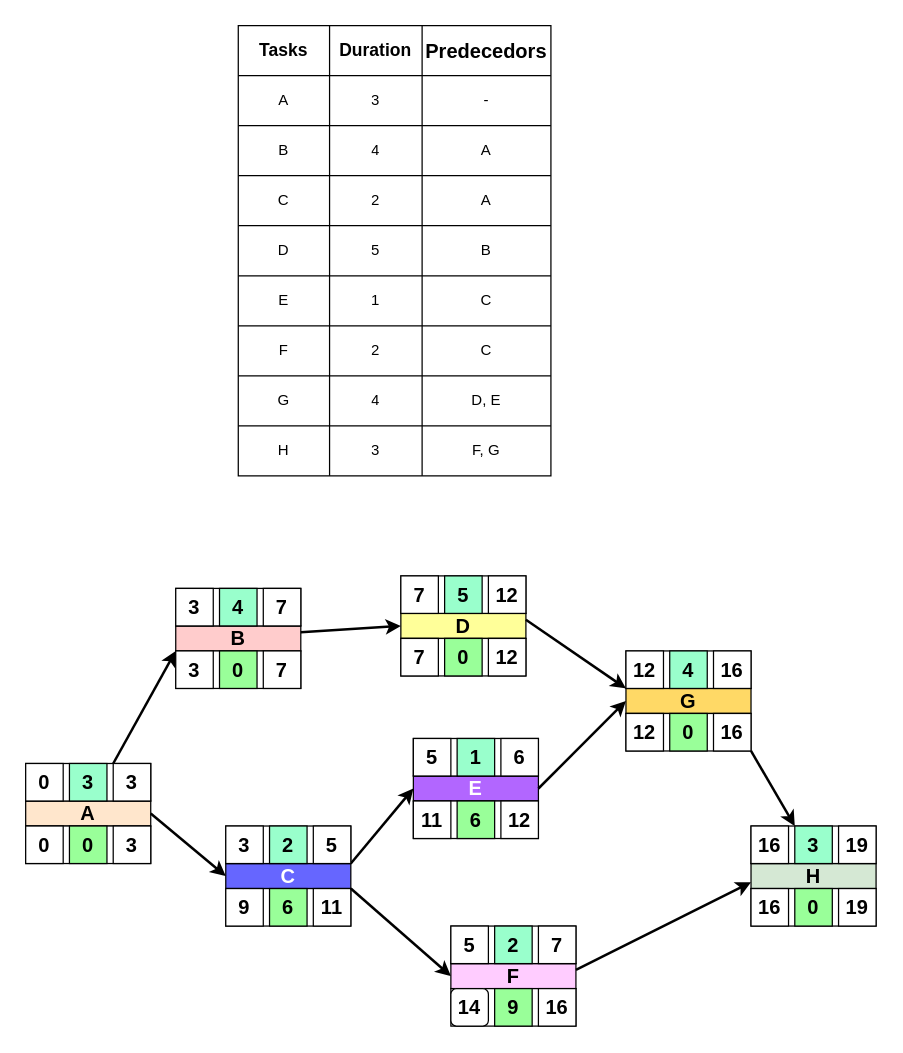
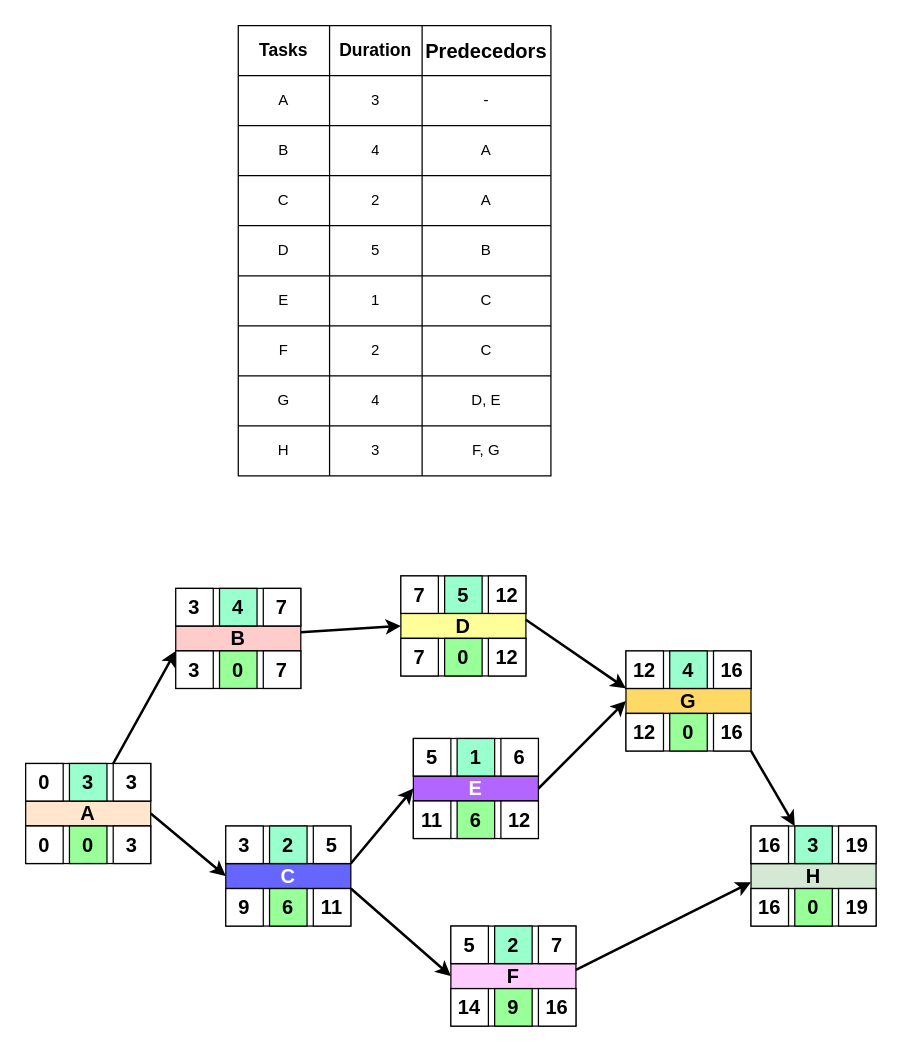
node "14": shape rounded rectangle -> rectangle
